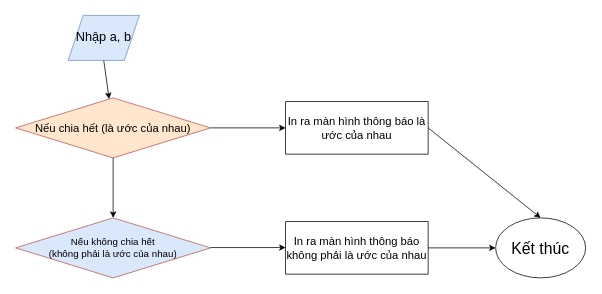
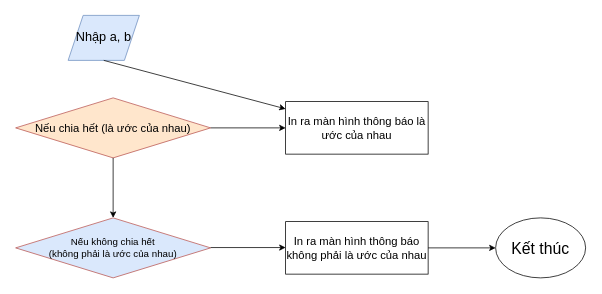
edge "Nhập a, b" -> "Nếu chia hết (là ước của nhau)": now "Nhập a, b" -> "In ra màn hình thông báo là ước của nhau"
edge "In ra màn hình thông báo là ước của nhau" -> "Kết thúc": removed
